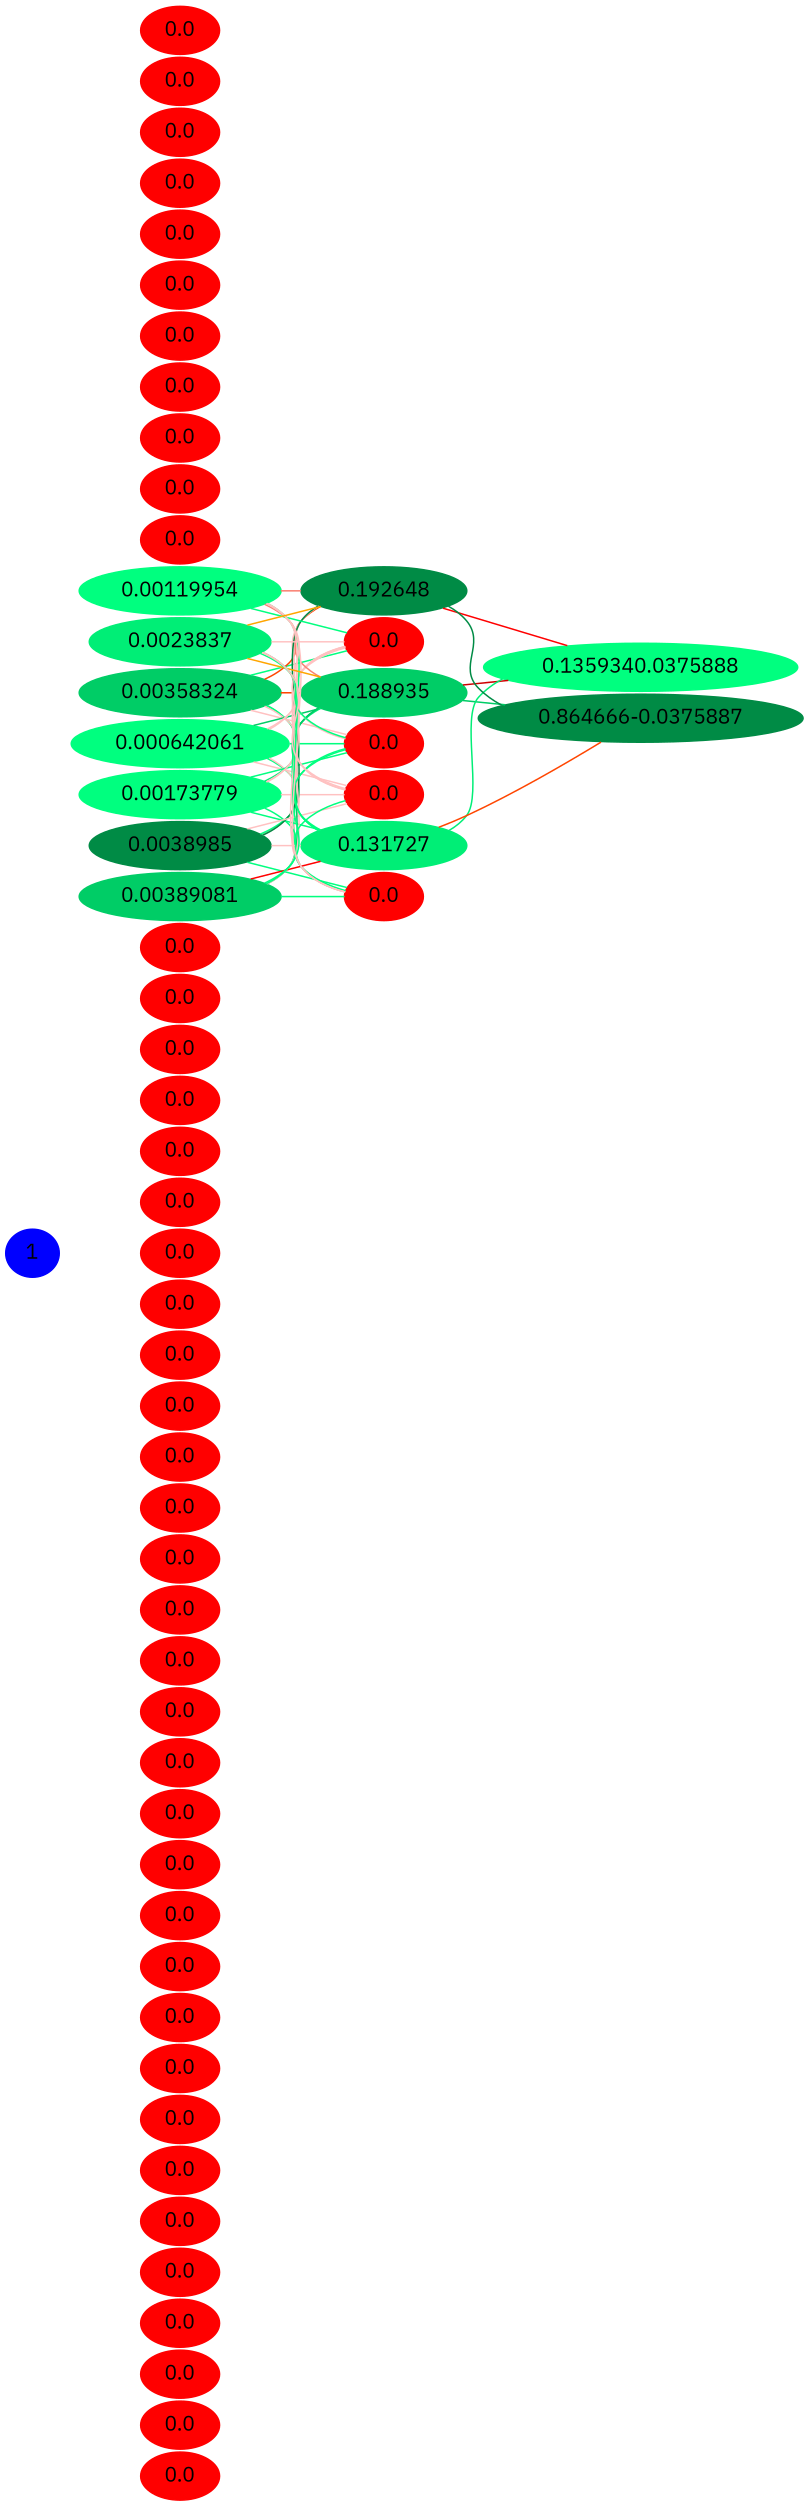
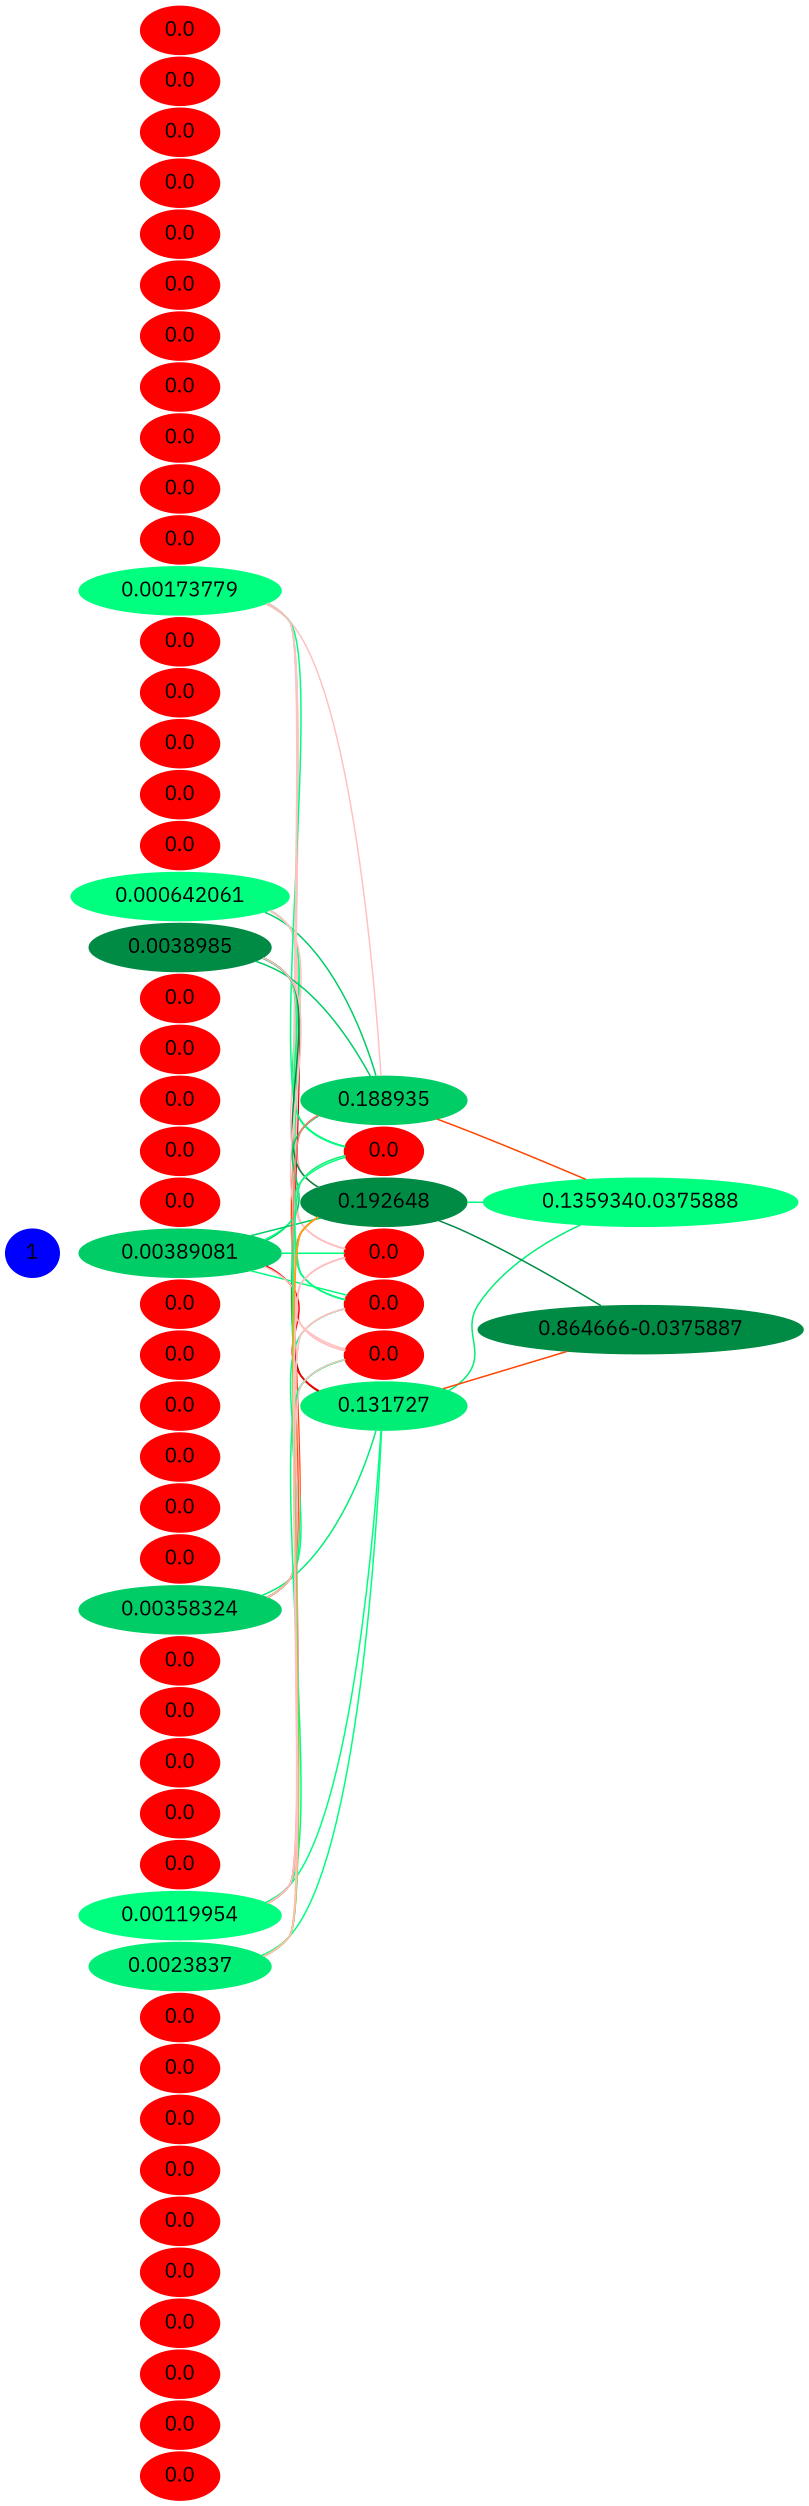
edge "0.192648" -- "0.1359340.0375888": color red -> springgreen
edge "0.0023837" -- "0.188935": removed
edge "0.1359340.0375888" -- "0.188935": color red3 -> orangered
edge "0.188935" -- "0.864666-0.0375887": removed
edge "0.188935" -- "0.00173779": color springgreen2 -> rosybrown1
edge "0.00173779" -- "0.131727": removed
edge "0.0038985" -- "0.131727": color rosybrown1 -> red3
edge "0.192648" -- "0.00389081": added
